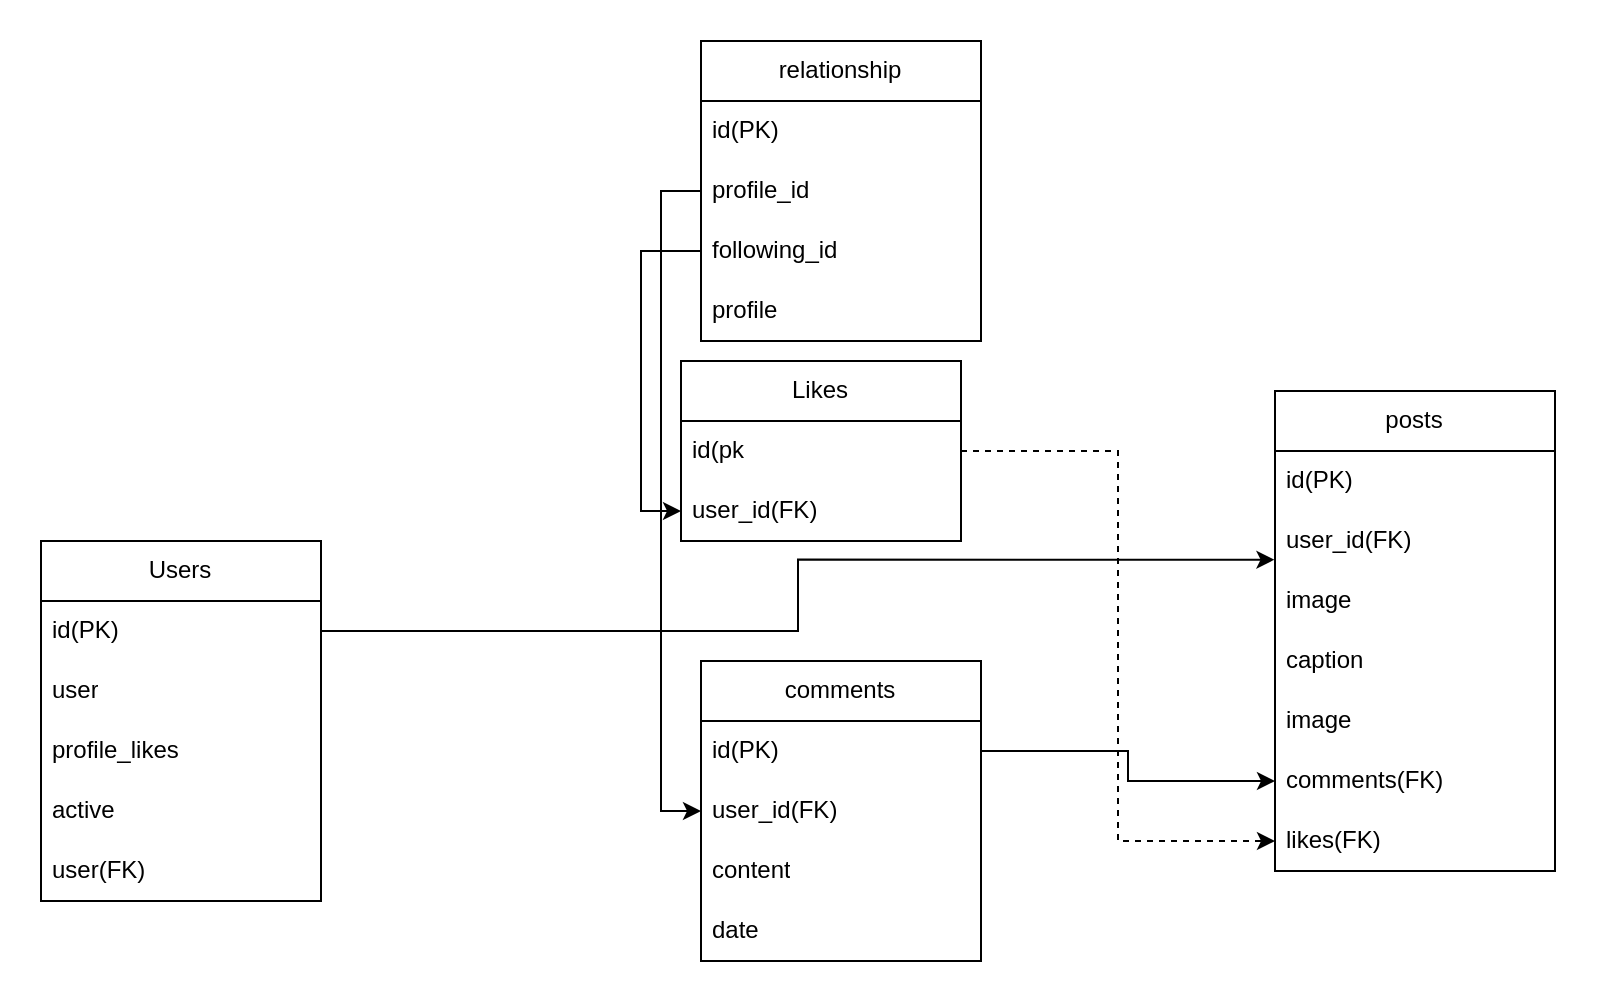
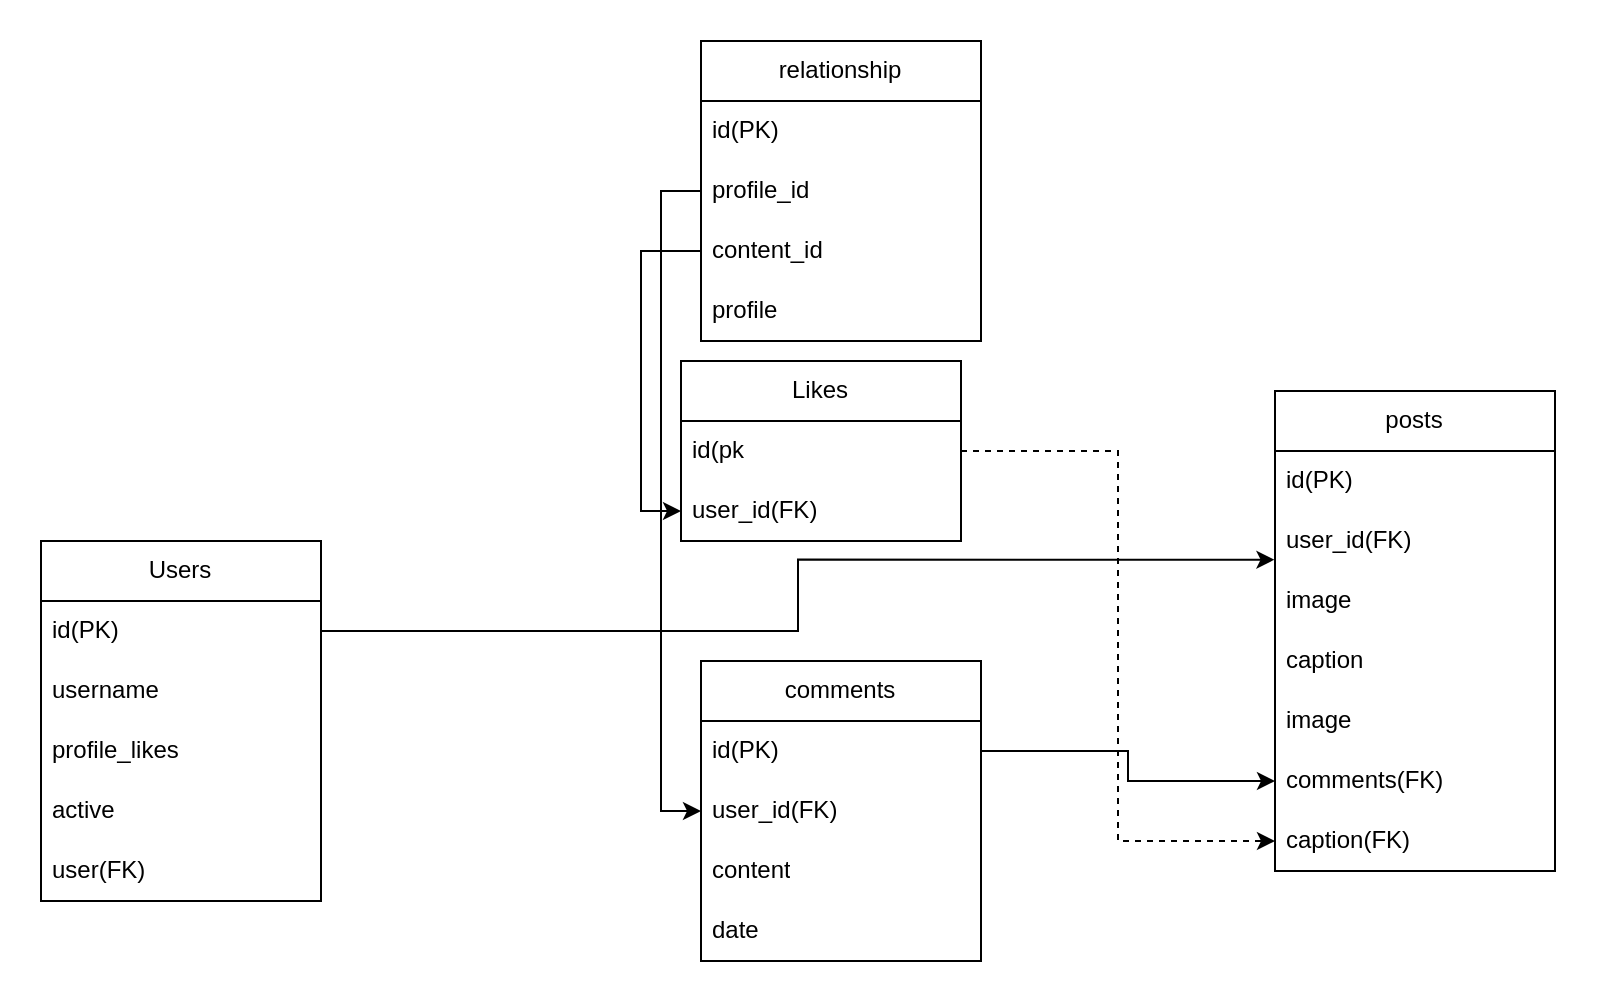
node "following_id": label "following_id" -> "content_id"
node "user": label "user" -> "username"
node "likes(FK)": label "likes(FK)" -> "caption(FK)"
